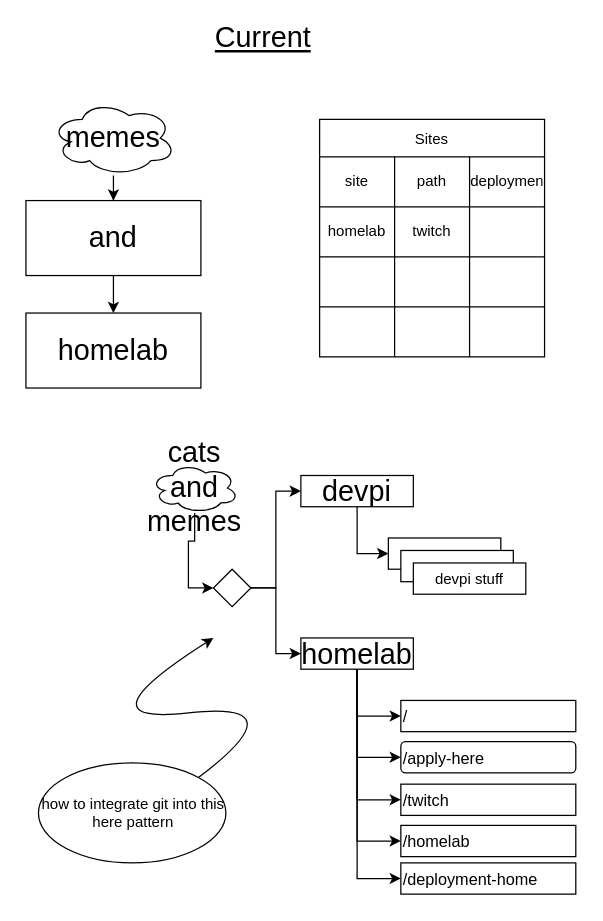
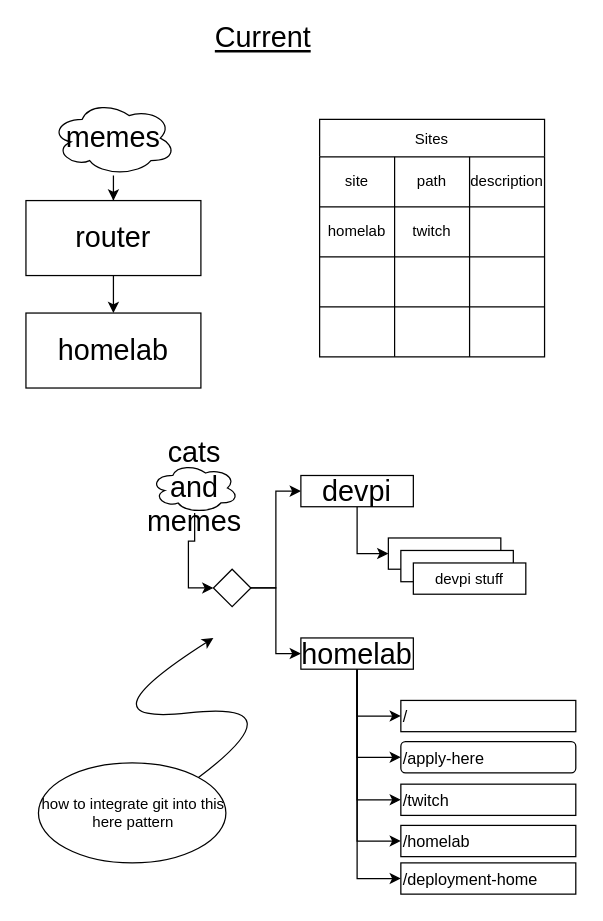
node "deployment": label "deployment" -> "description"
node "and": label "and" -> "router"
